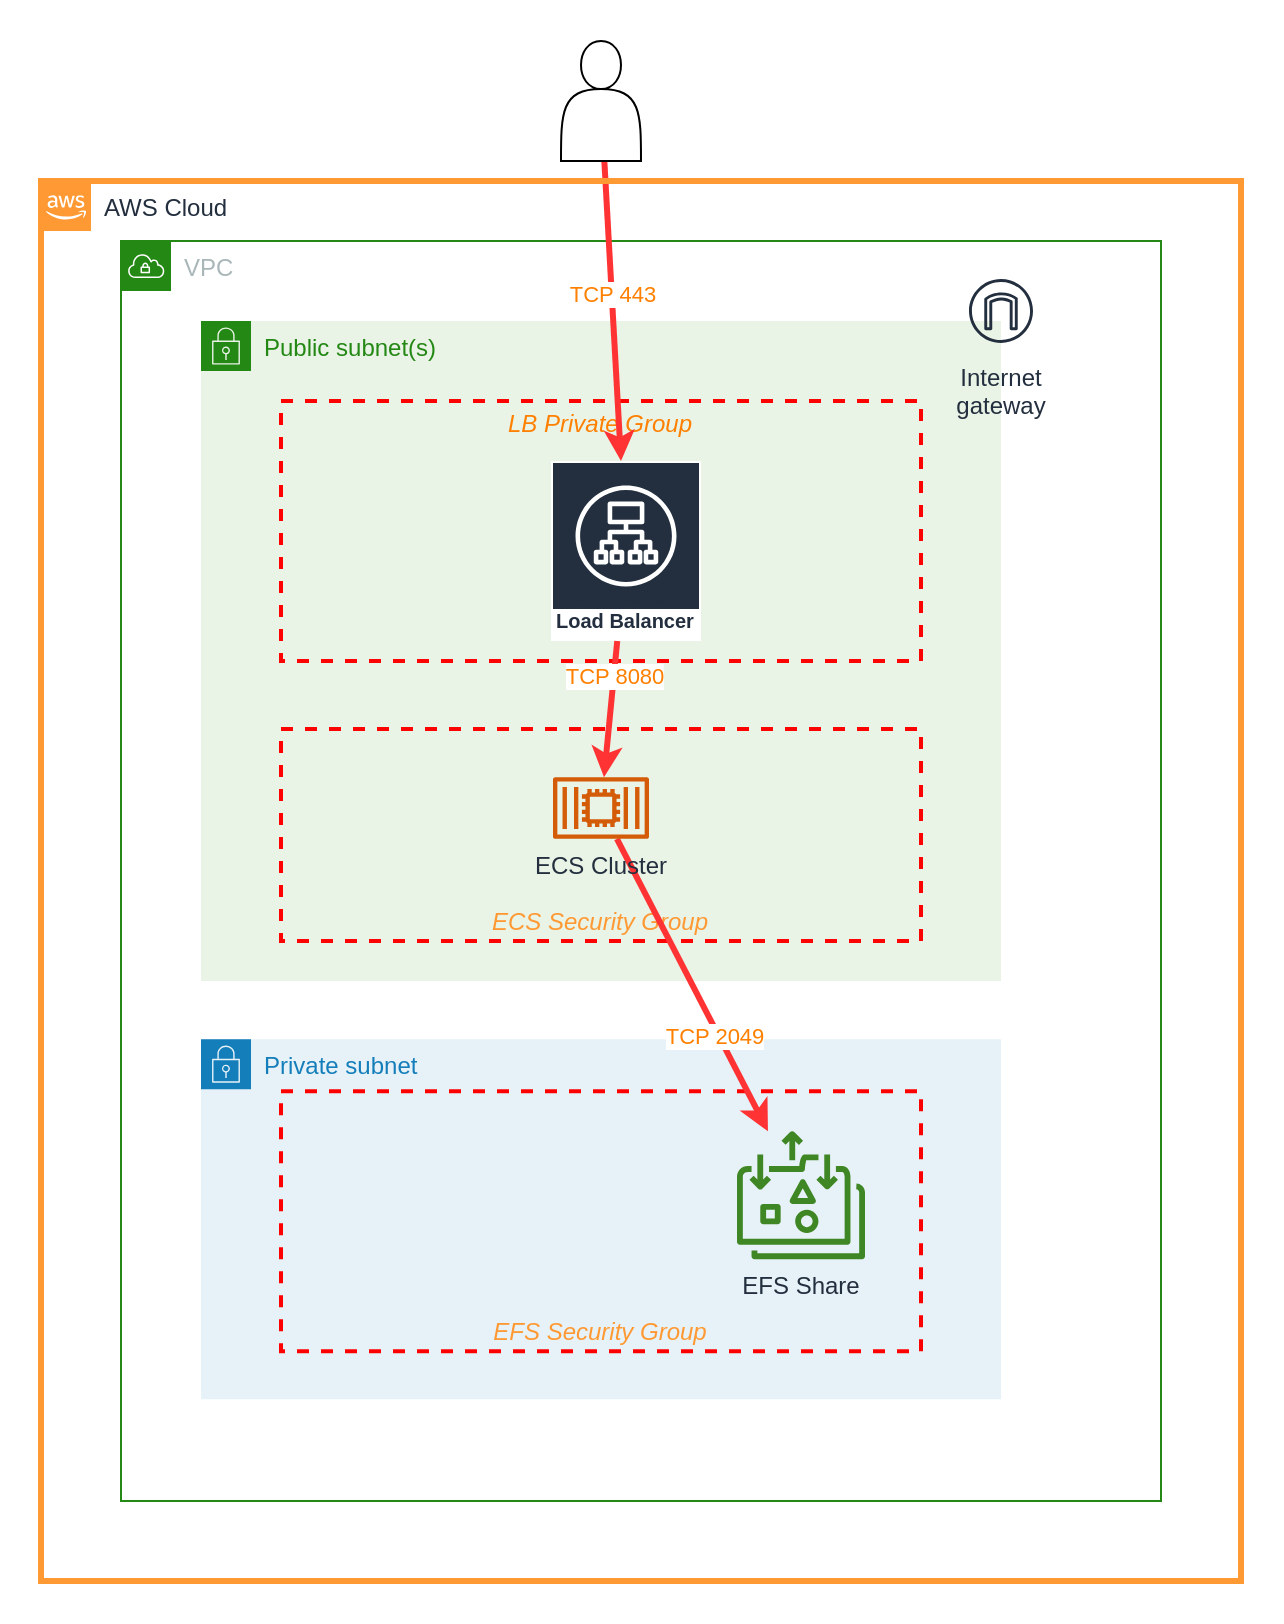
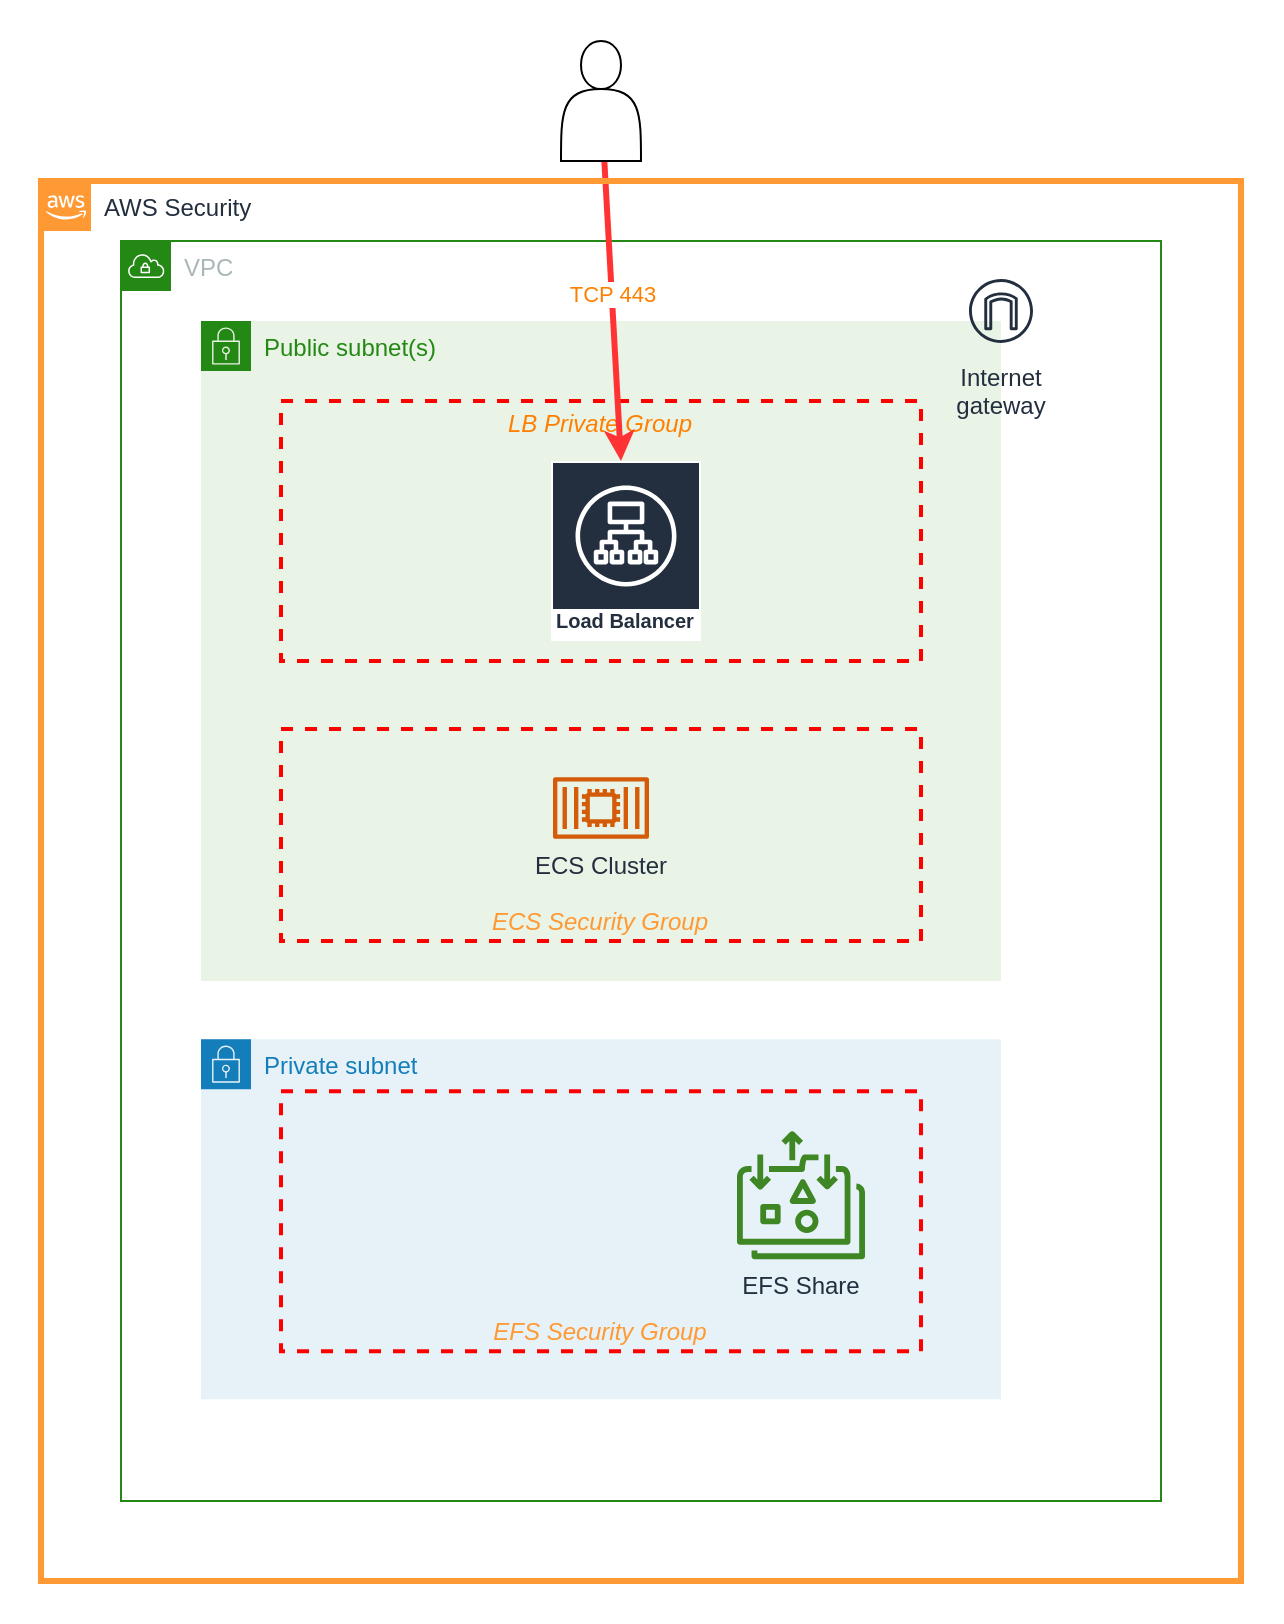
node "AWS Cloud": label "AWS Cloud" -> "AWS Security"
edge "Application Load Balancer" -> "ECS Cluster": removed, label "TCP 8080"
edge "ECS Cluster" -> "EFS Share": removed, label "TCP 2049"
